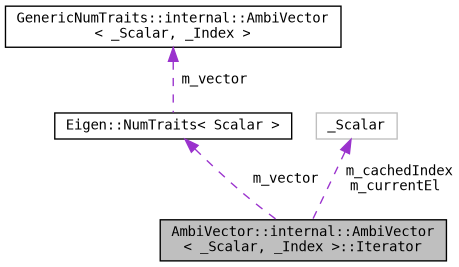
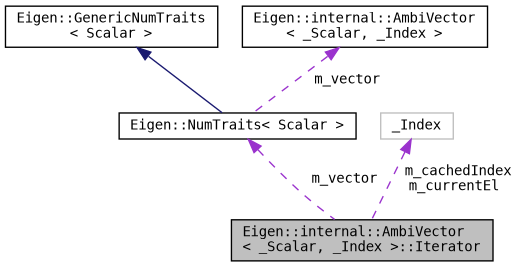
node "Eigen::GenericNumTraits < Scalar >": added
node "GenericNumTraits::internal::AmbiVector < _Scalar, _Index >": label "GenericNumTraits::internal::AmbiVector < _Scalar, _Index >" -> "Eigen::internal::AmbiVector < _Scalar, _Index >"
node "_Scalar": label "_Scalar" -> "_Index"
node "AmbiVector::internal::AmbiVector < _Scalar, _Index >::Iterator": label "AmbiVector::internal::AmbiVector < _Scalar, _Index >::Iterator" -> "Eigen::internal::AmbiVector < _Scalar, _Index >::Iterator"
